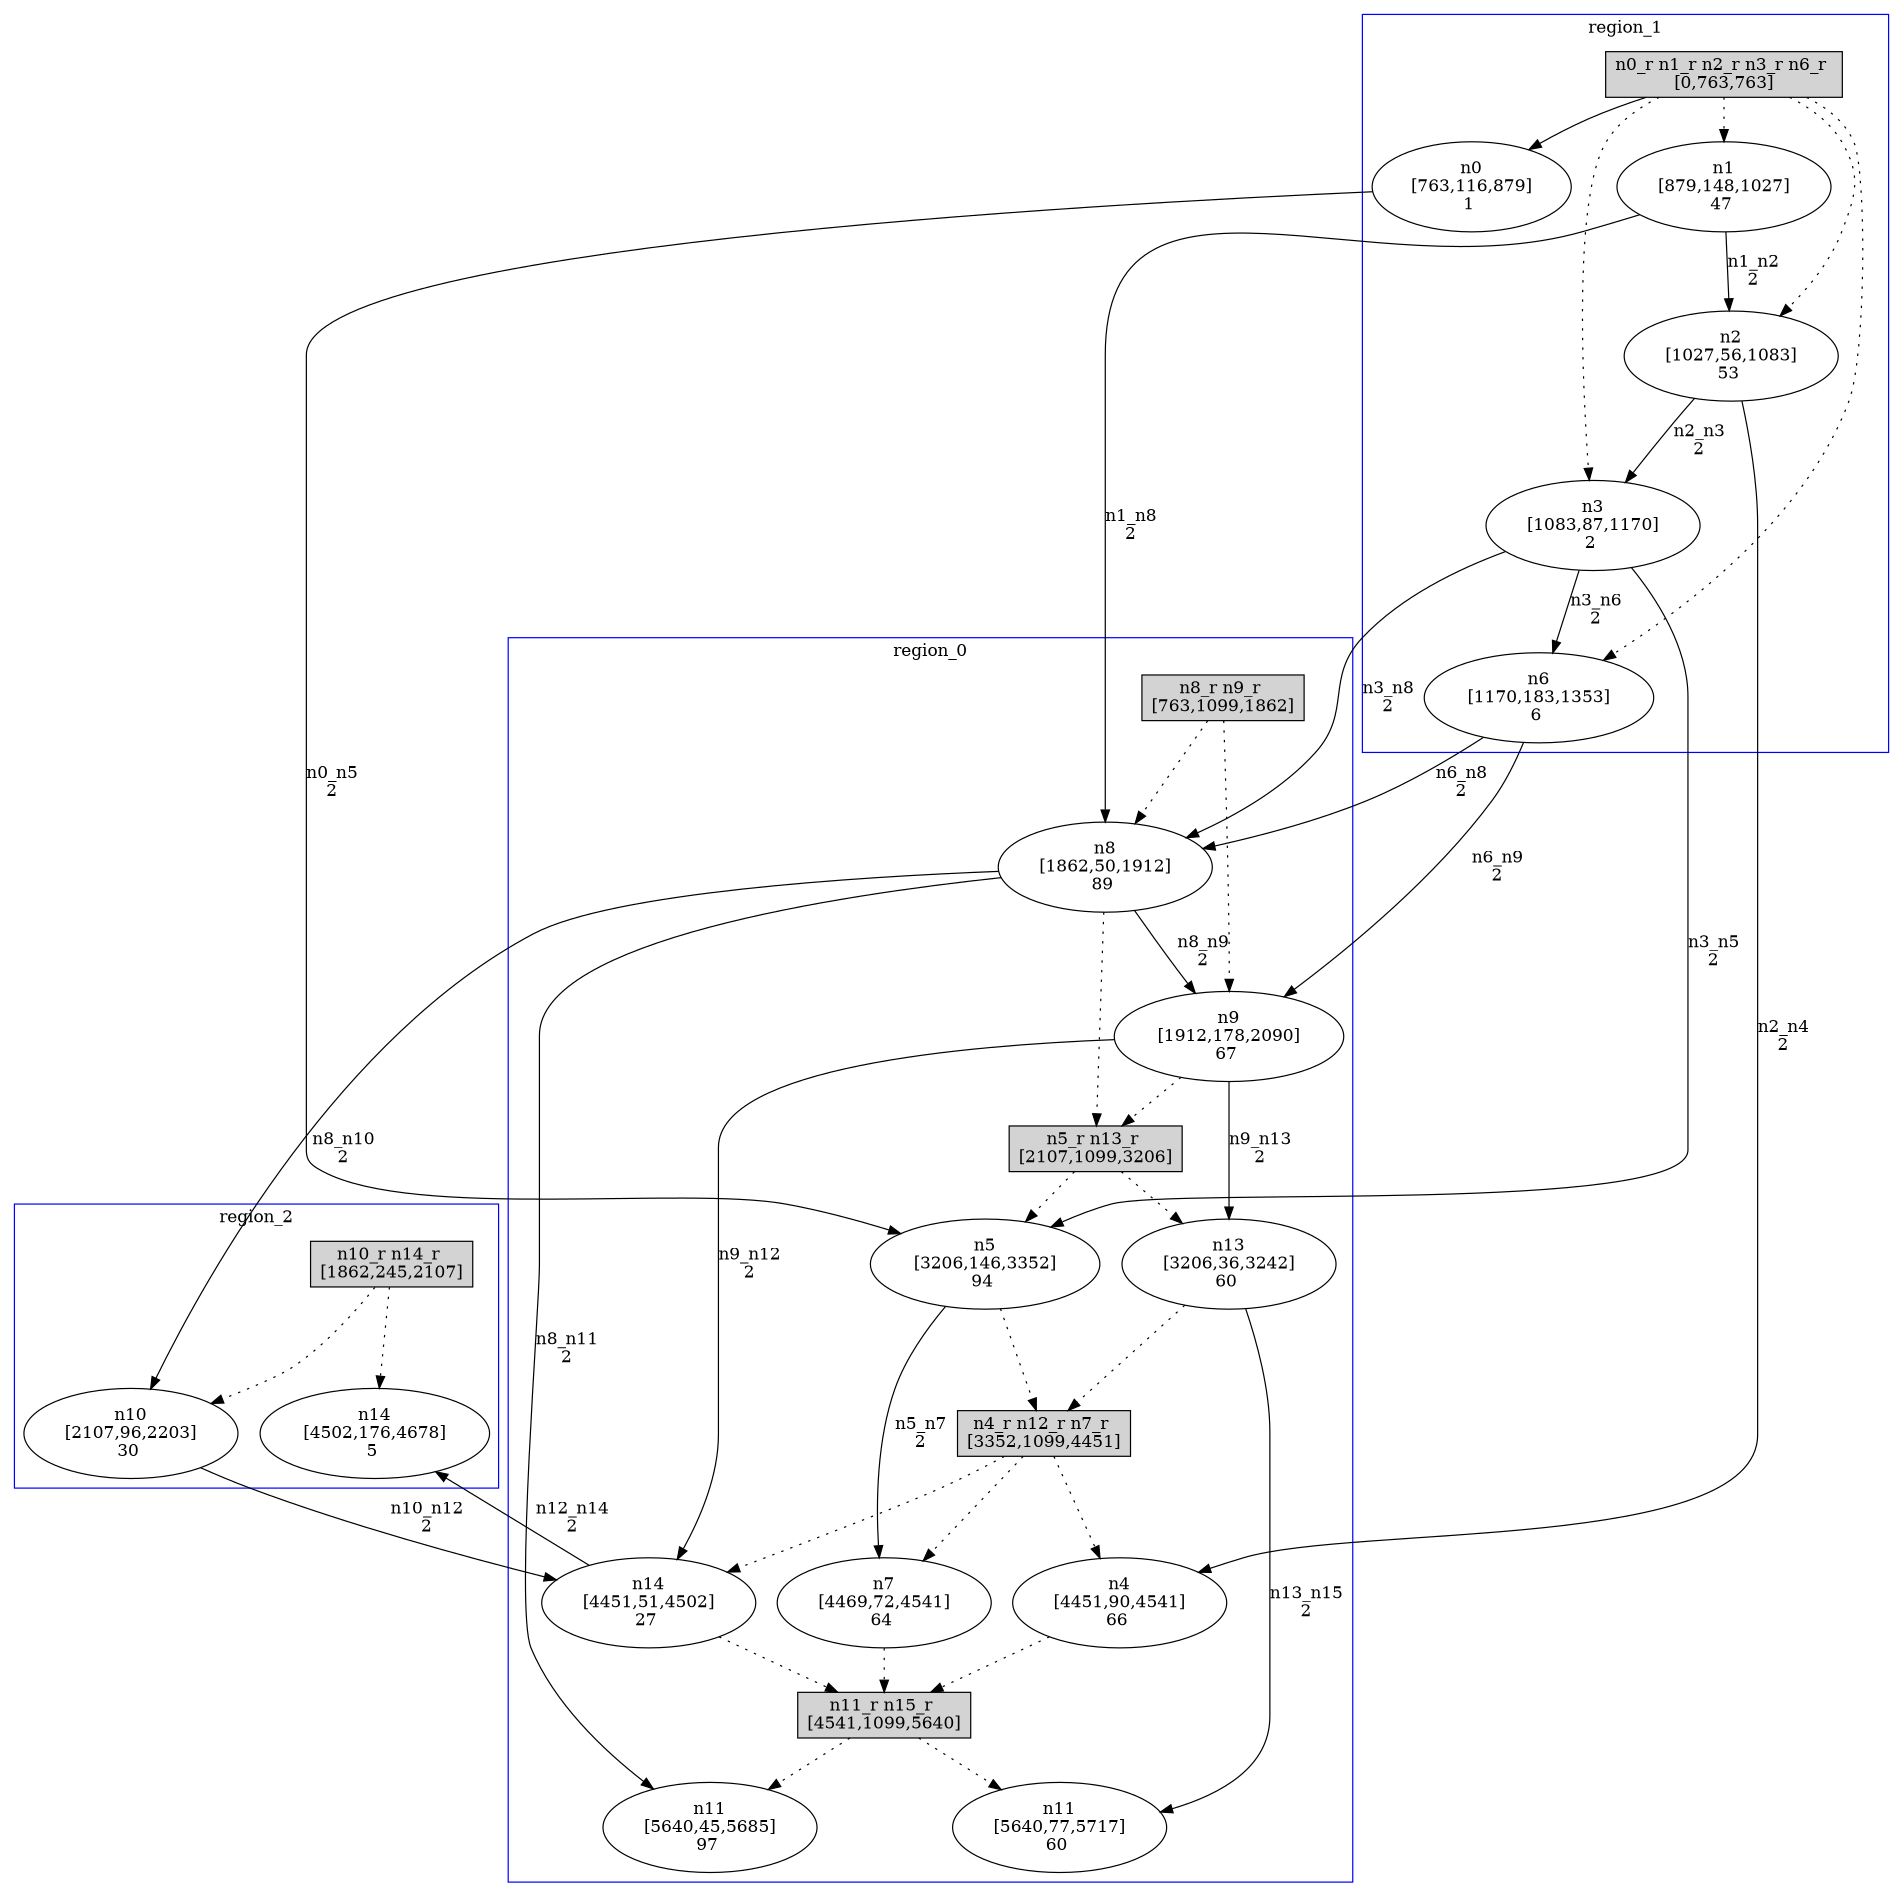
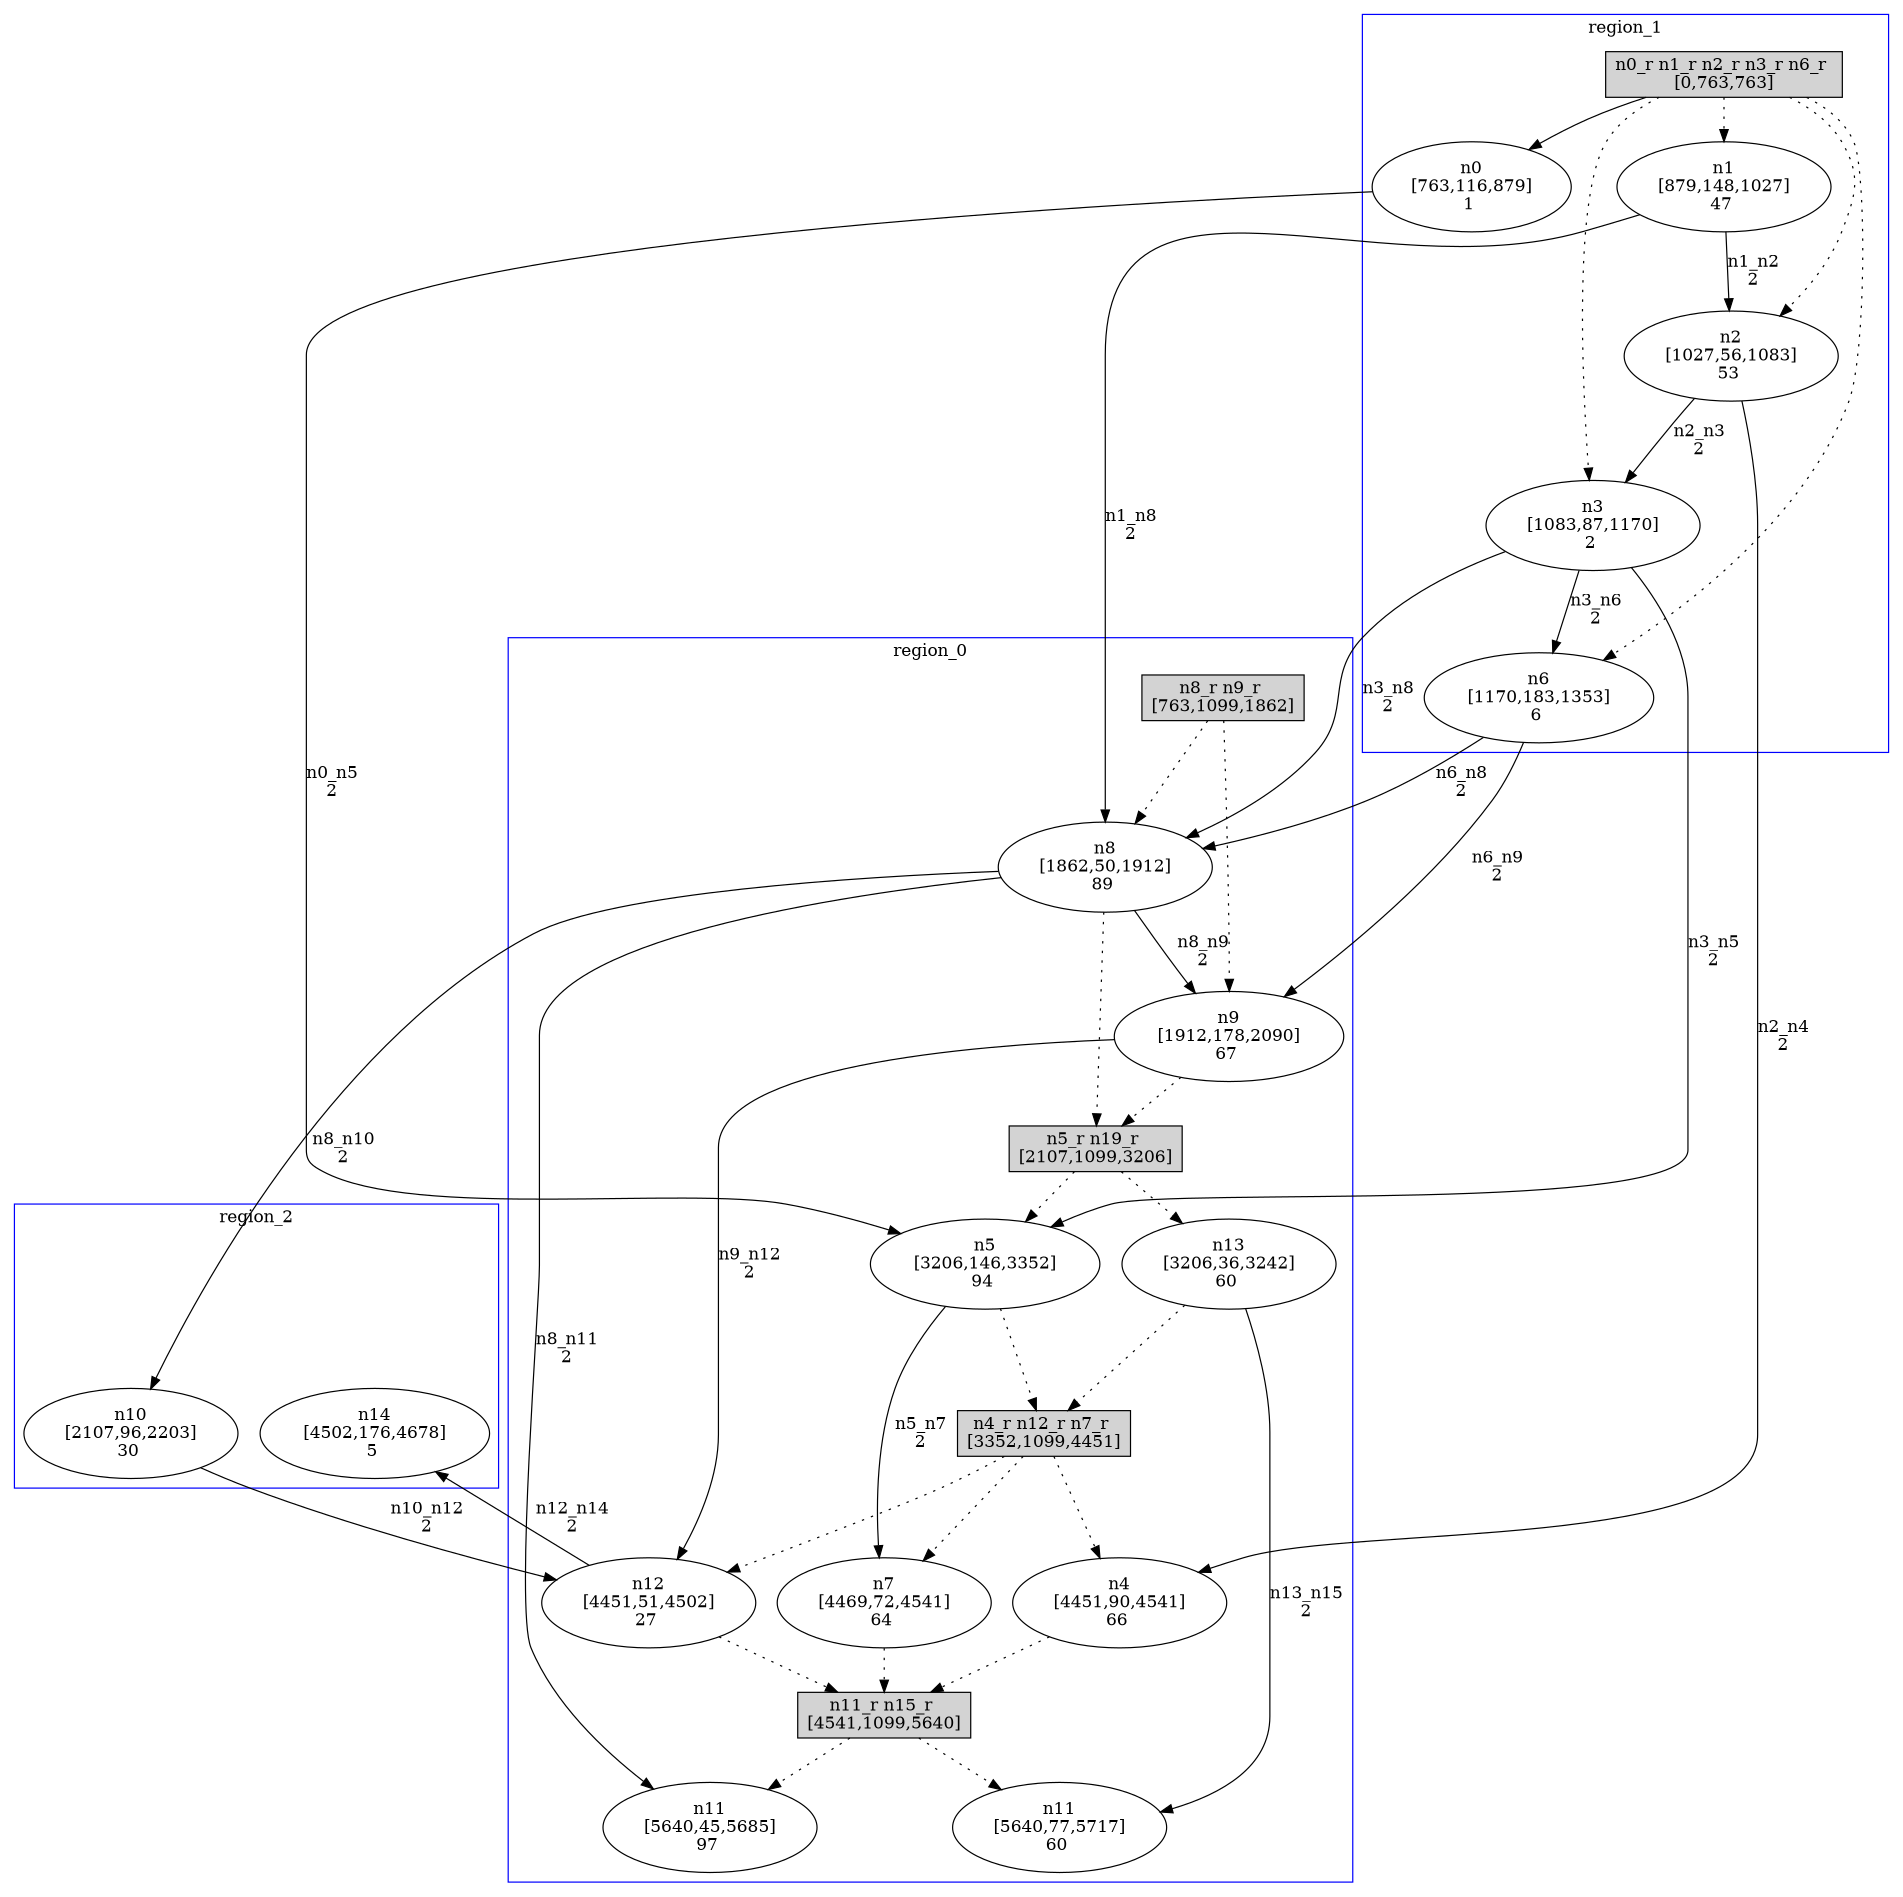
edge "n9 [1912,178,2090] 67" -> "n13 [3206,36,3242] 60": removed, label "n9_n13 2"
node "n5_r n13_r [2107,1099,3206]": label "n5_r n13_r [2107,1099,3206]" -> "n5_r n19_r [2107,1099,3206]"
node "n10_r n14_r [1862,245,2107]": removed
node "n14 [4451,51,4502] 27": label "n14 [4451,51,4502] 27" -> "n12 [4451,51,4502] 27"
